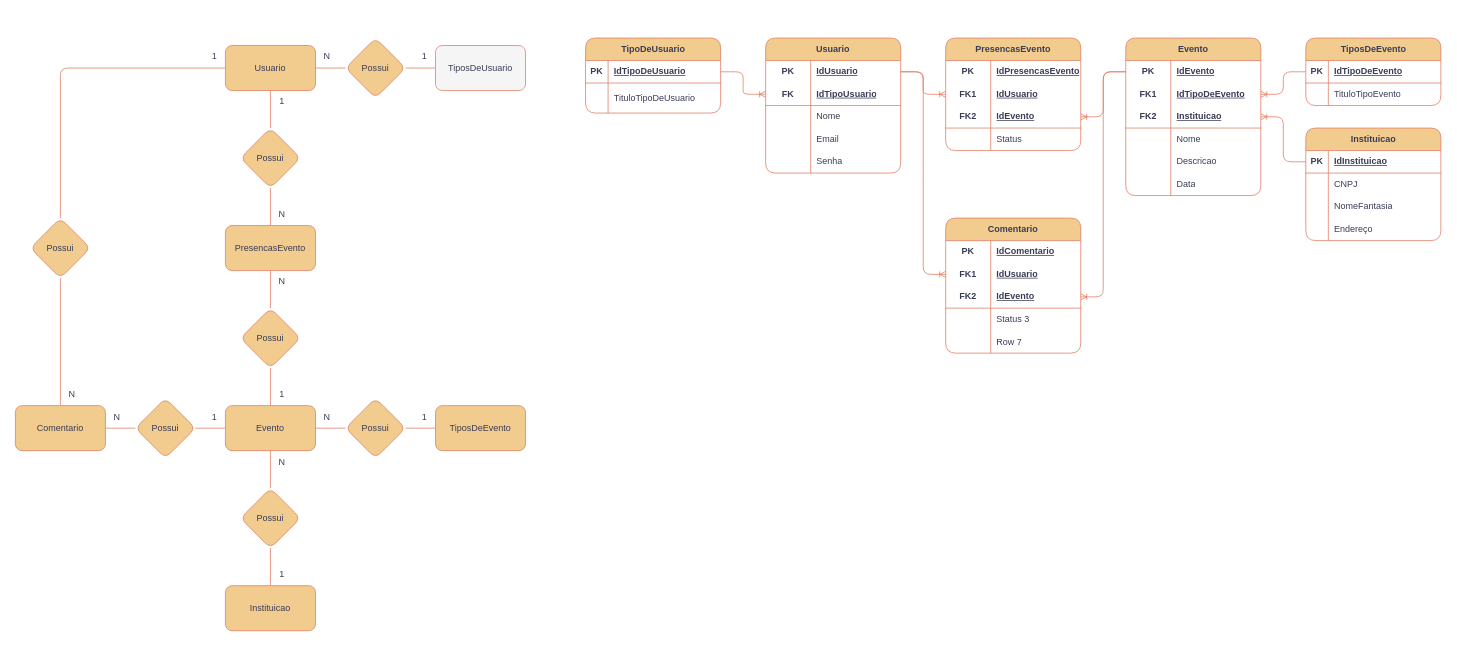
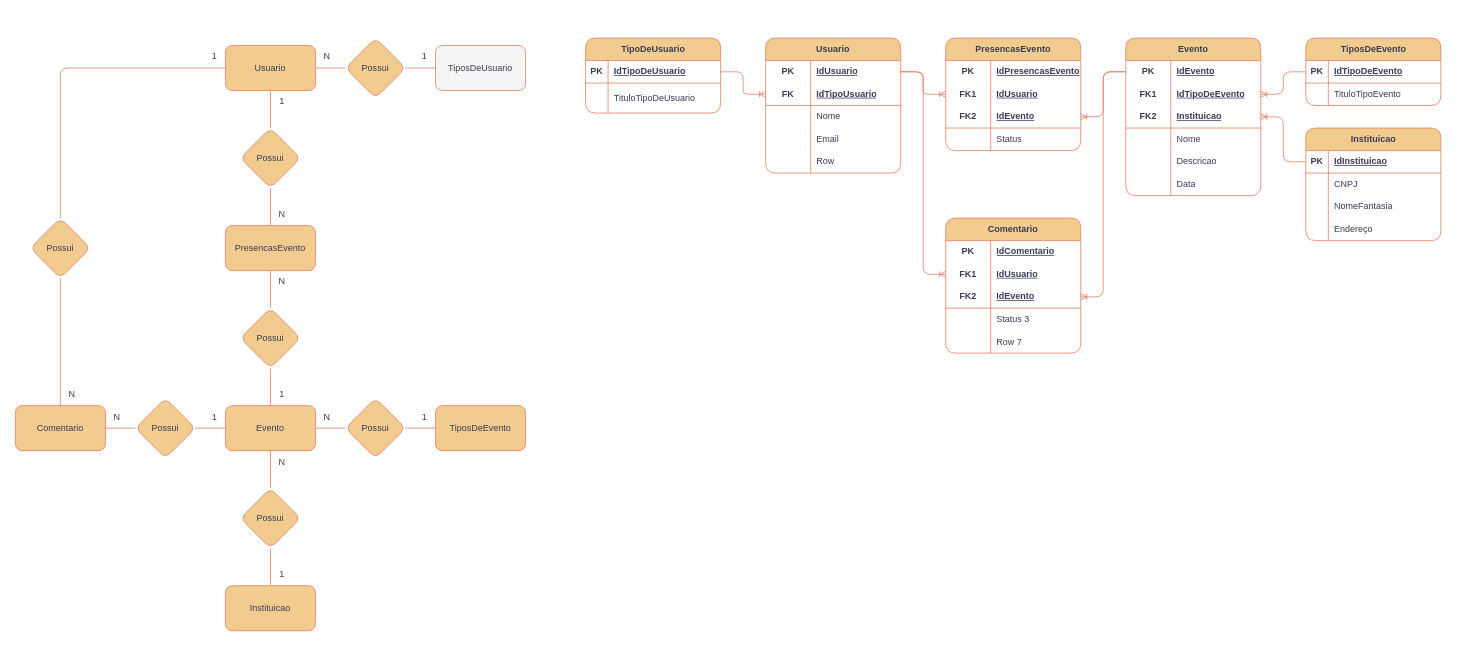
node "Senha": label "Senha" -> "Row"
